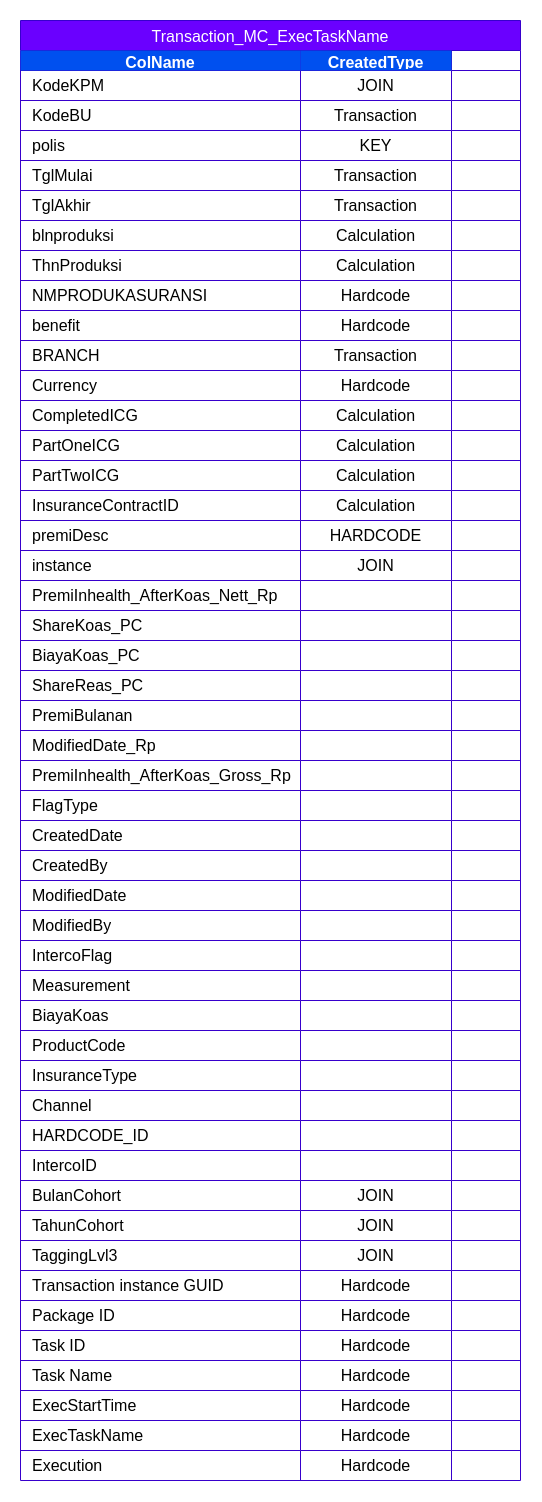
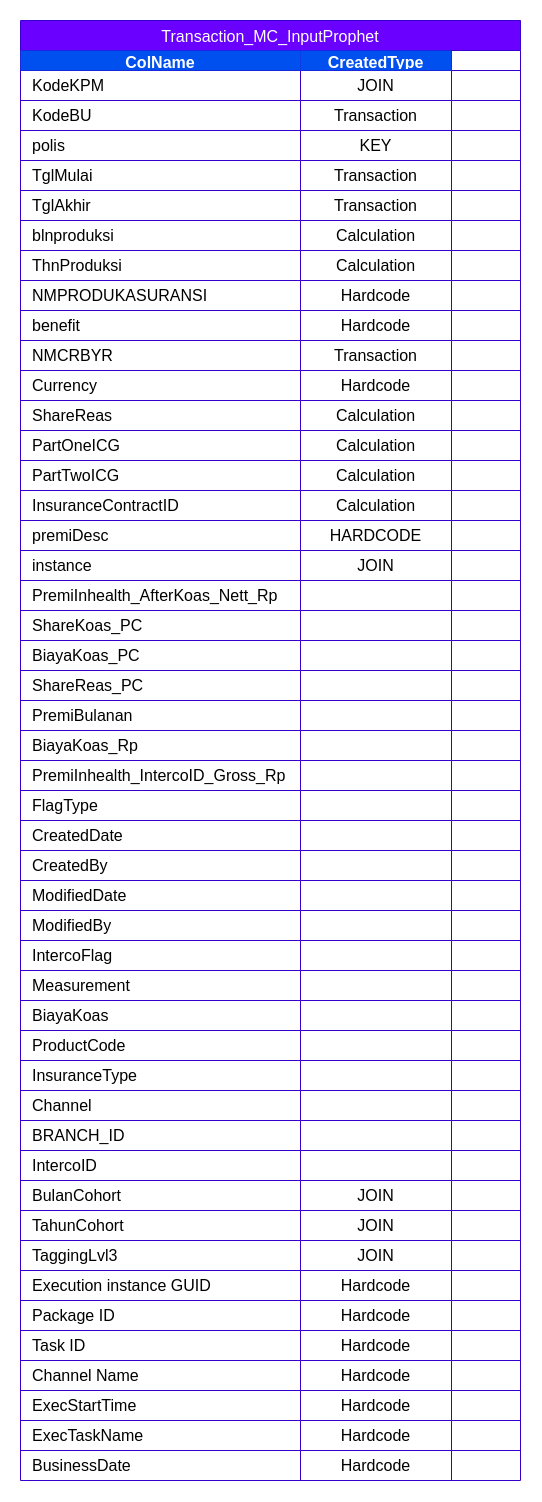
node "Transaction_MC_ExecTaskName": label "Transaction_MC_ExecTaskName" -> "Transaction_MC_InputProphet"
node "BRANCH": label "BRANCH" -> "NMCRBYR"
node "CompletedICG": label "CompletedICG" -> "ShareReas"
node "ModifiedDate_Rp": label "ModifiedDate_Rp" -> "BiayaKoas_Rp"
node "PremiInhealth_AfterKoas_Gross_Rp": label "PremiInhealth_AfterKoas_Gross_Rp" -> "PremiInhealth_IntercoID_Gross_Rp"
node "HARDCODE_ID": label "HARDCODE_ID" -> "BRANCH_ID"
node "Transaction instance GUID": label "Transaction instance GUID" -> "Execution instance GUID"
node "Task Name": label "Task Name" -> "Channel Name"
node "Execution": label "Execution" -> "BusinessDate"
